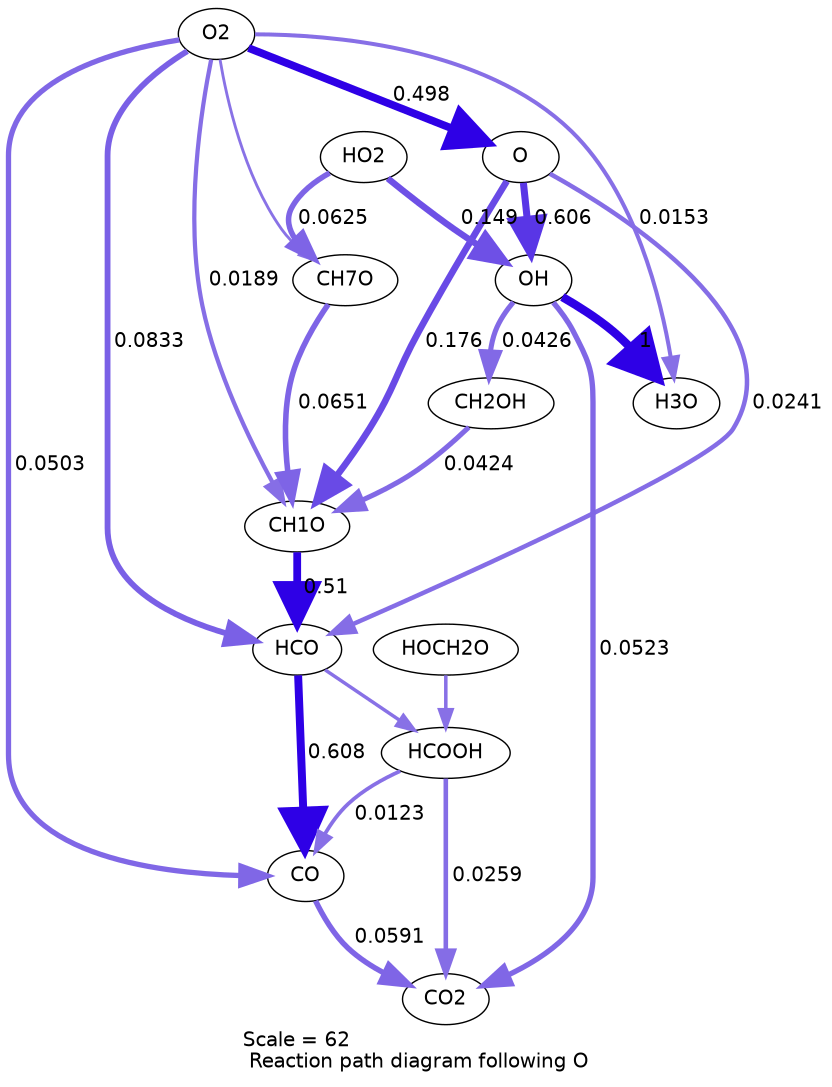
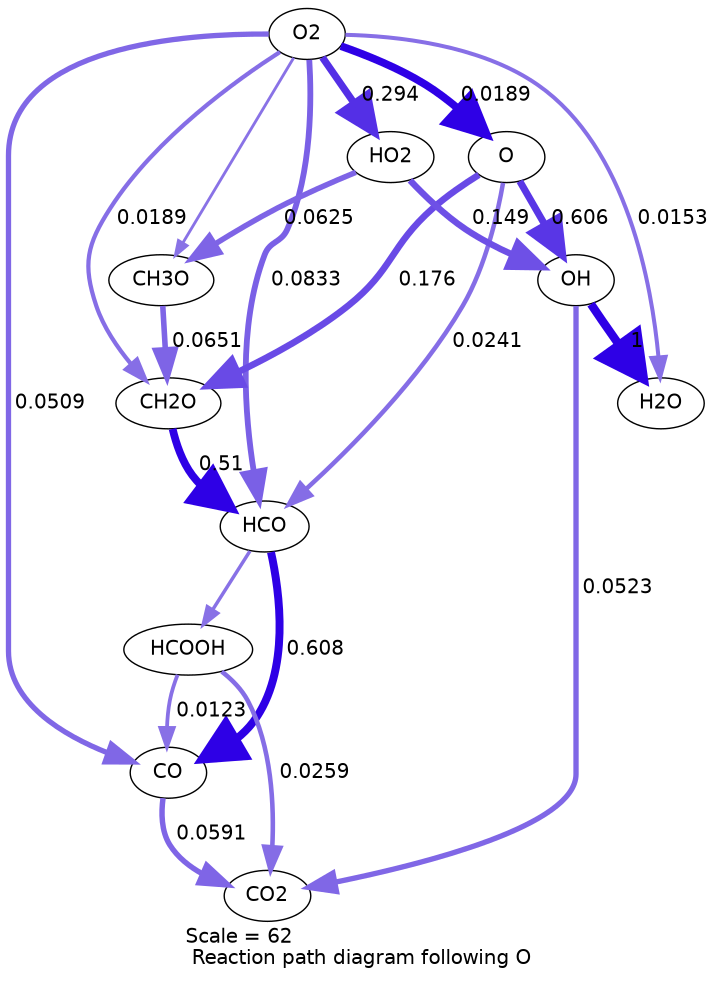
edge "O2" -> "HO2": added, label "0.294"
edge "O2" -> "O": label " 0.498" -> " 0.0189"
node "CH7O": label "CH7O" -> "CH3O"
node "CH2OH": removed
node "H3O": label "H3O" -> "H2O"
edge "O2" -> "CO": label " 0.0503" -> " 0.0509"
node "CH1O": label "CH1O" -> "CH2O"
node "HOCH2O": removed
